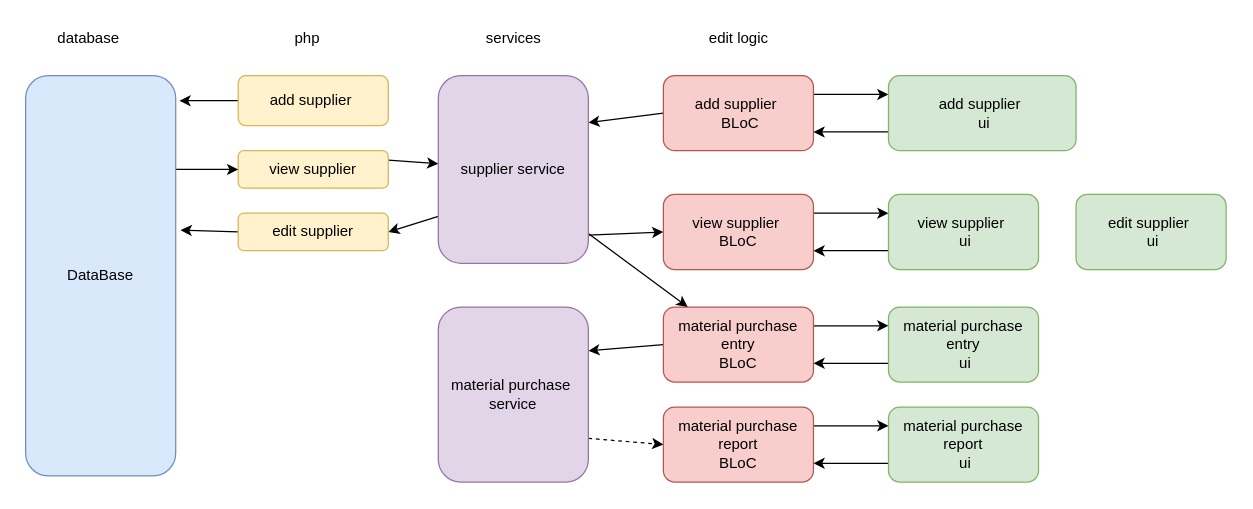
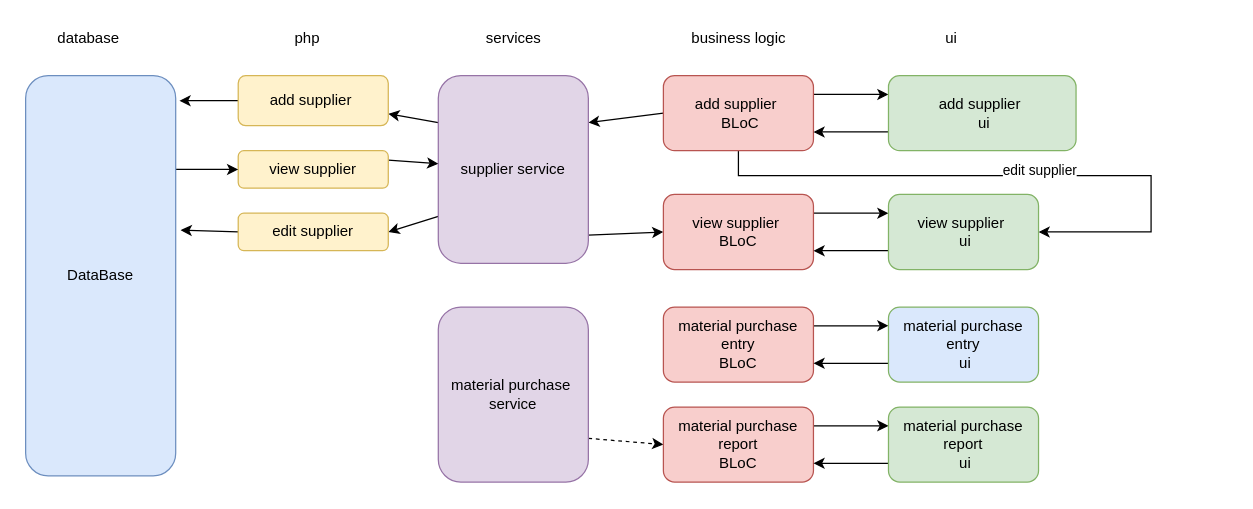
node "edit logic": label "edit logic" -> "business logic"
node "ui": added
edge "add supplier BLoC" -> "view supplier ui": added, label "edit supplier"
node "edit supplier ui": removed
edge "supplier service" -> "material purchase entry BLoC": now "supplier service" -> "add supplier"
node "material purchase entry ui": fillcolor #d5e8d4 -> #dae8fc
edge "material purchase entry BLoC" -> "material purchase service": removed
